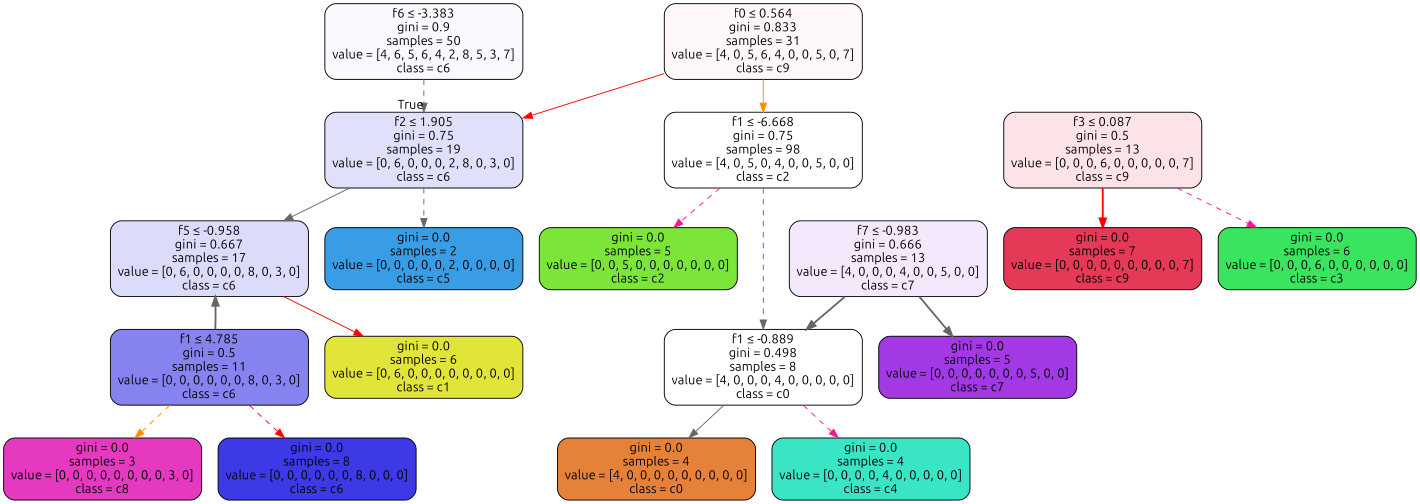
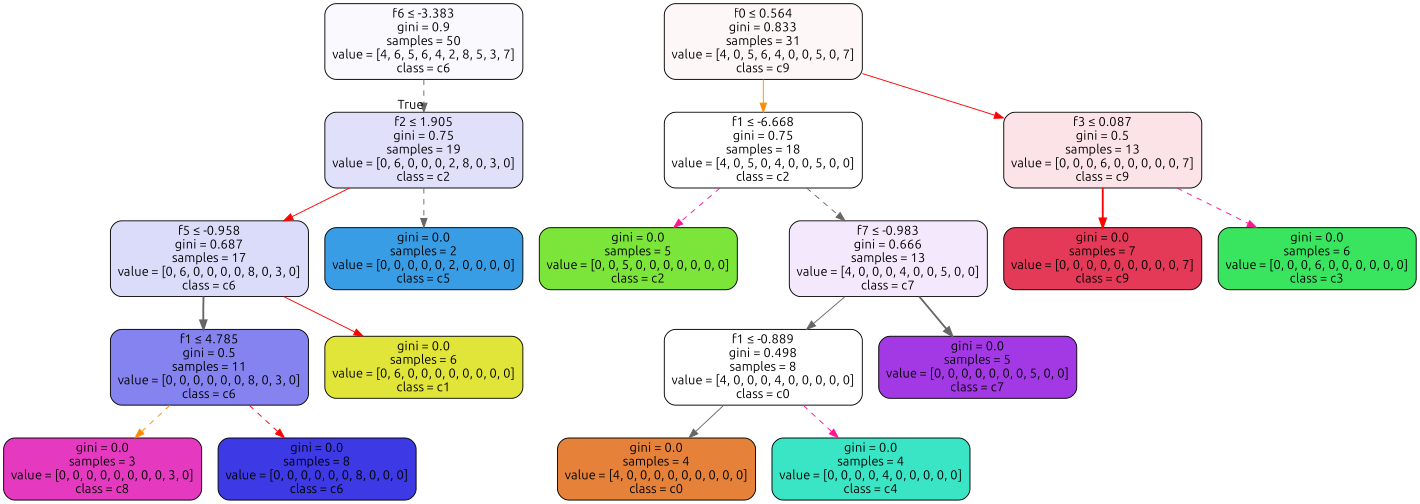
edge "f0 ≤ 0.564" -> "f2 ≤ 1.905": now "f0 ≤ 0.564" -> "f3 ≤ 0.087"
node "f1 ≤ -6.668": text "samples = 98" -> "samples = 18"
node "f2 ≤ 1.905": text "class = c6" -> "class = c2"
edge "f2 ≤ 1.905" -> "f5 ≤ -0.958": color gray40 -> red
node "f5 ≤ -0.958": text "gini = 0.667" -> "gini = 0.687"
edge "f1 ≤ -6.668" -> "f1 ≤ -0.889": now "f1 ≤ -6.668" -> "f7 ≤ -0.983"
edge "f7 ≤ -0.983" -> "f1 ≤ -0.889": style bold -> solid
edge "f1 ≤ 4.785" -> "f5 ≤ -0.958": reversed
